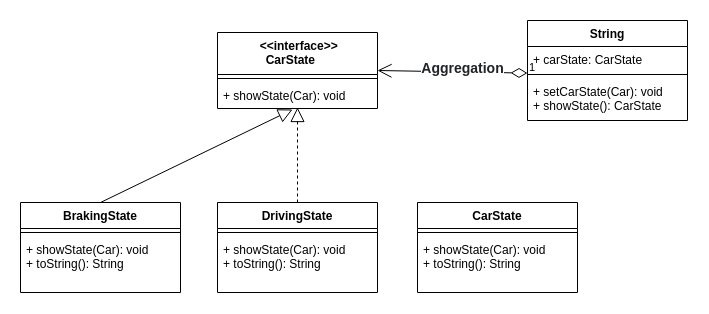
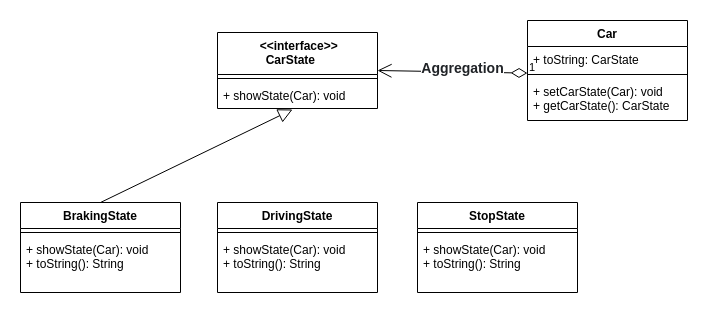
node "String": label "String" -> "Car"
node "+ carState: CarState": label "+ carState: CarState" -> "+ toString: CarState"
node "+ setCarState(Car): void + showState(): CarState": label "+ setCarState(Car): void + showState(): CarState" -> "+ setCarState(Car): void + getCarState(): CarState"
edge "DrivingState" -> "+ showState(Car): void": removed
node "CarState": label "CarState" -> "StopState"
